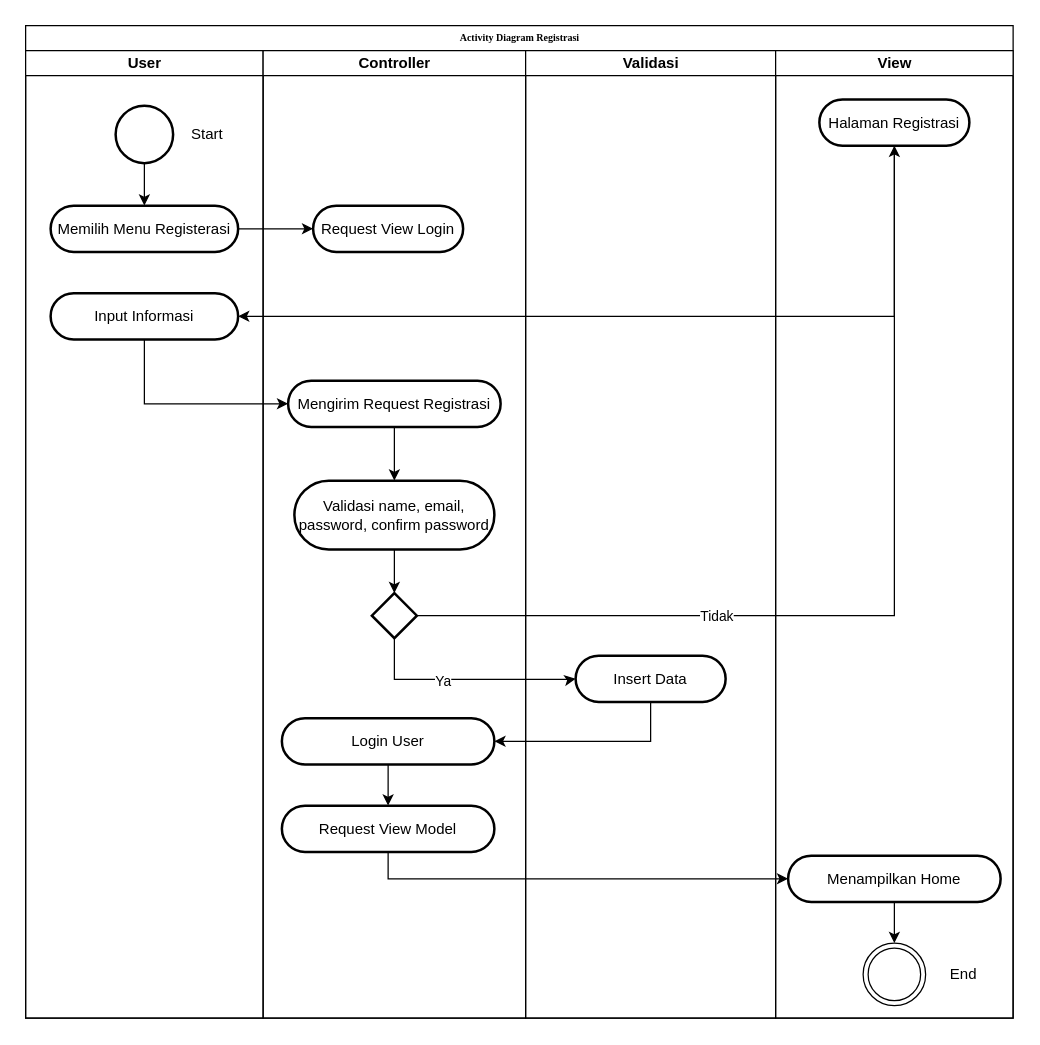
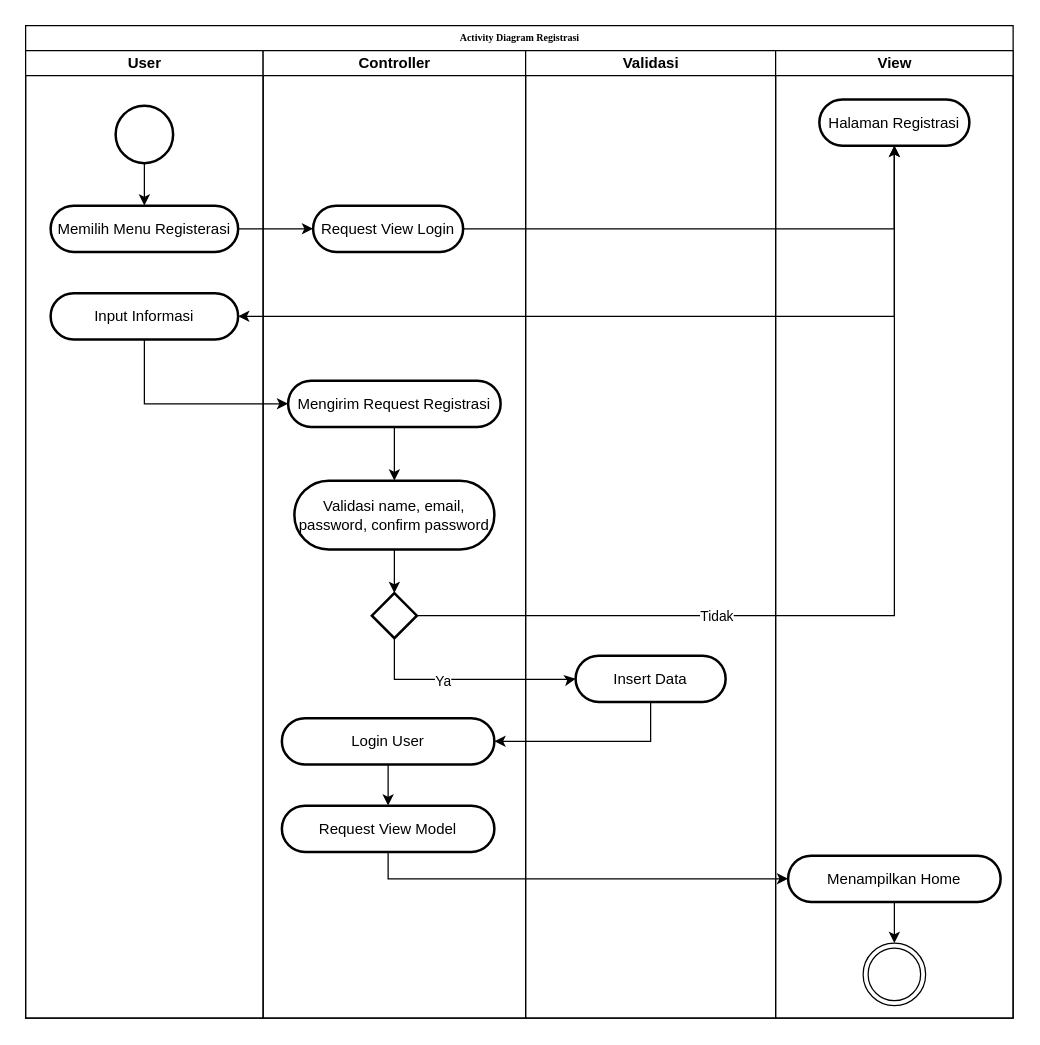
node "Start": removed
edge "Request View Login" -> "Halaman Registrasi": added
node "End": removed
